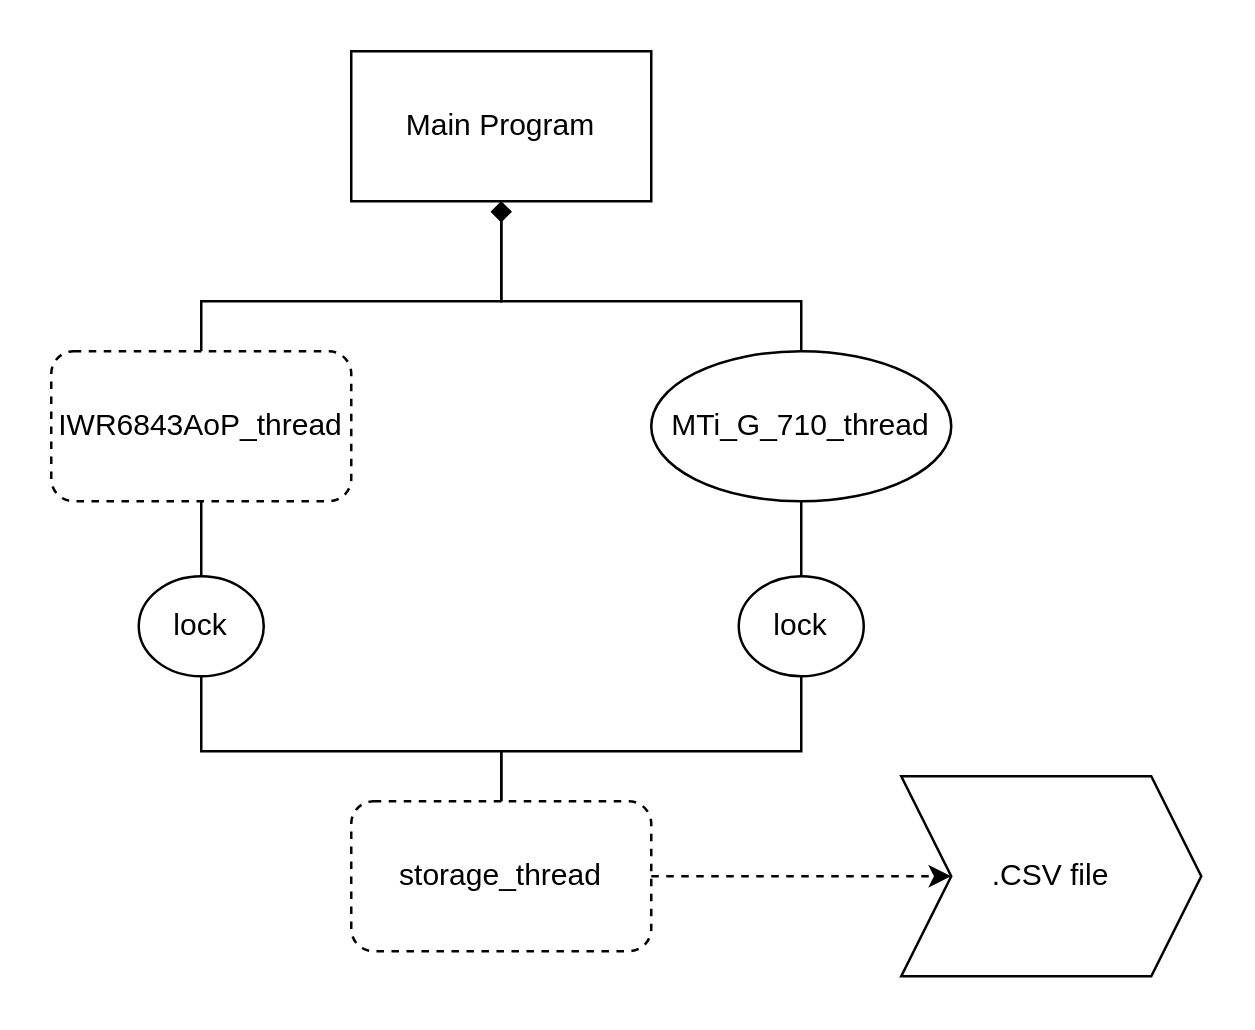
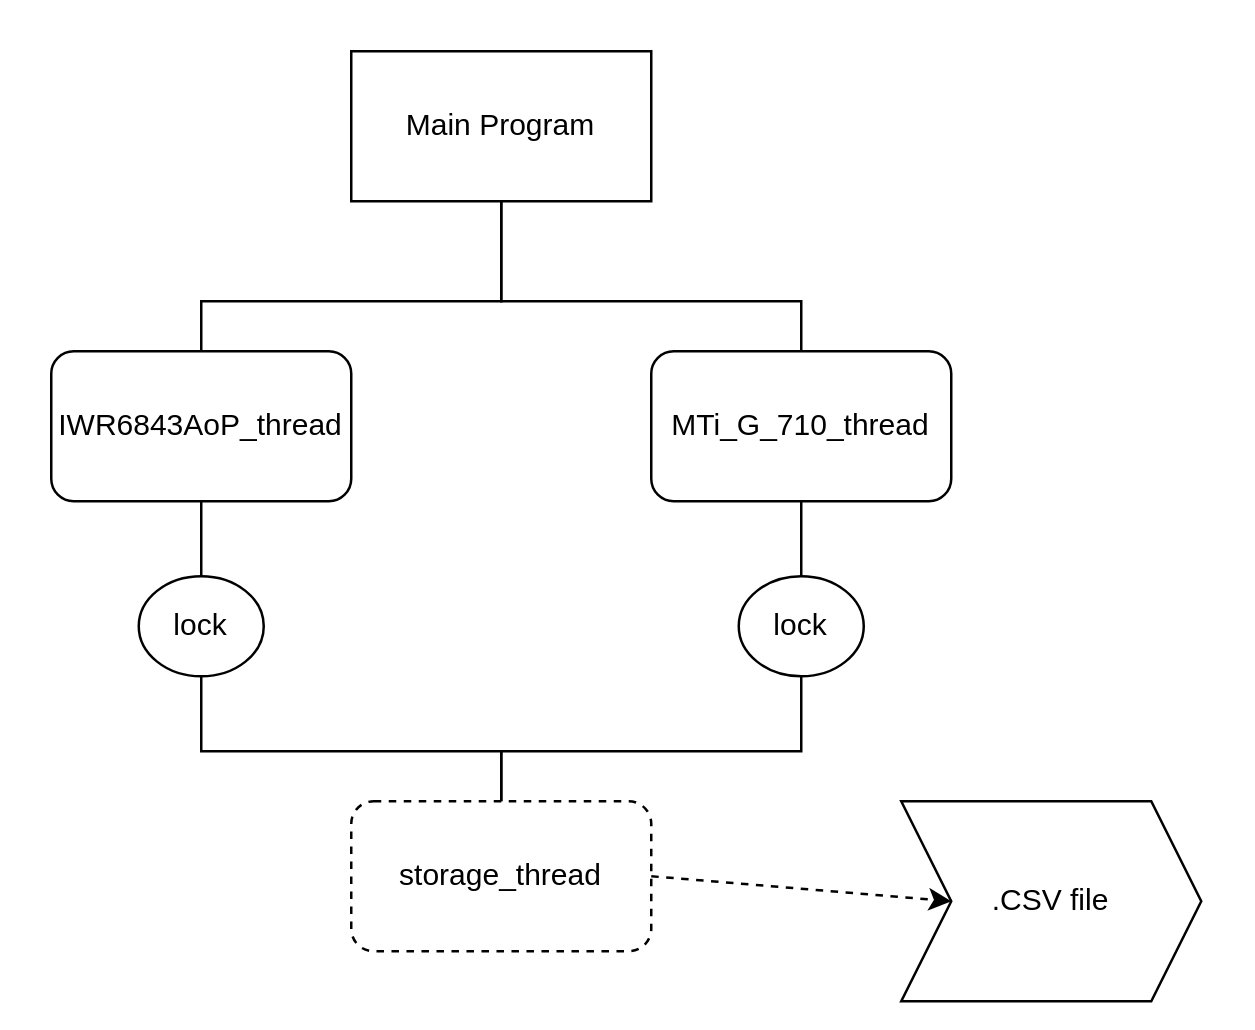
edge "IWR6843AoP_thread" -> "Main Program": arrowhead diamond -> none
edge "MTi_G_710_thread" -> "Main Program": arrowhead diamond -> none
node "IWR6843AoP_thread": style dashed -> solid
node "MTi_G_710_thread": shape ellipse -> rounded rectangle
node ".CSV file": moved (1051, 876) -> (1051, 901)
